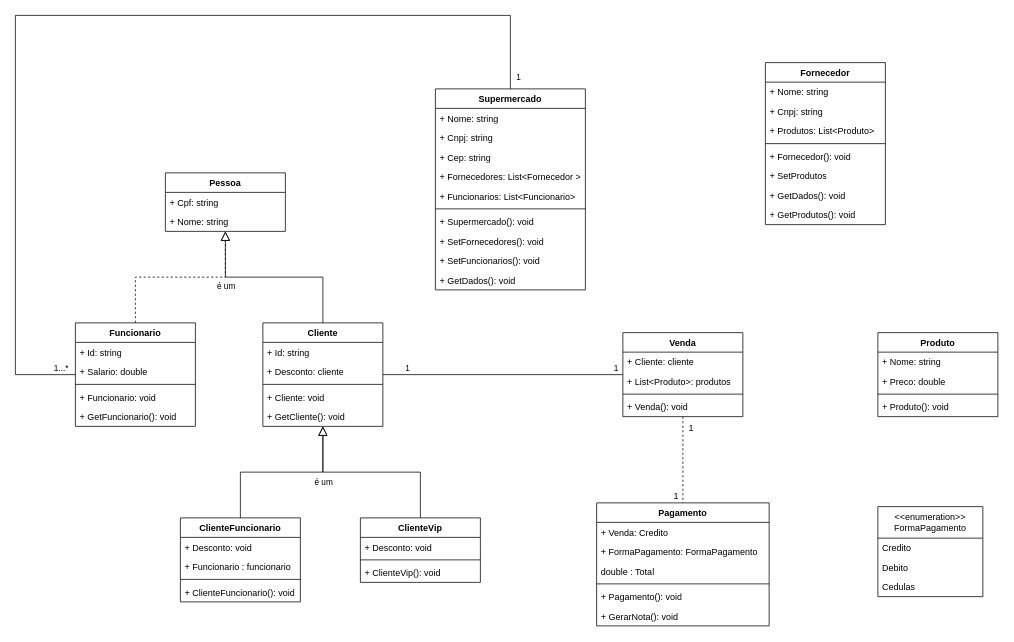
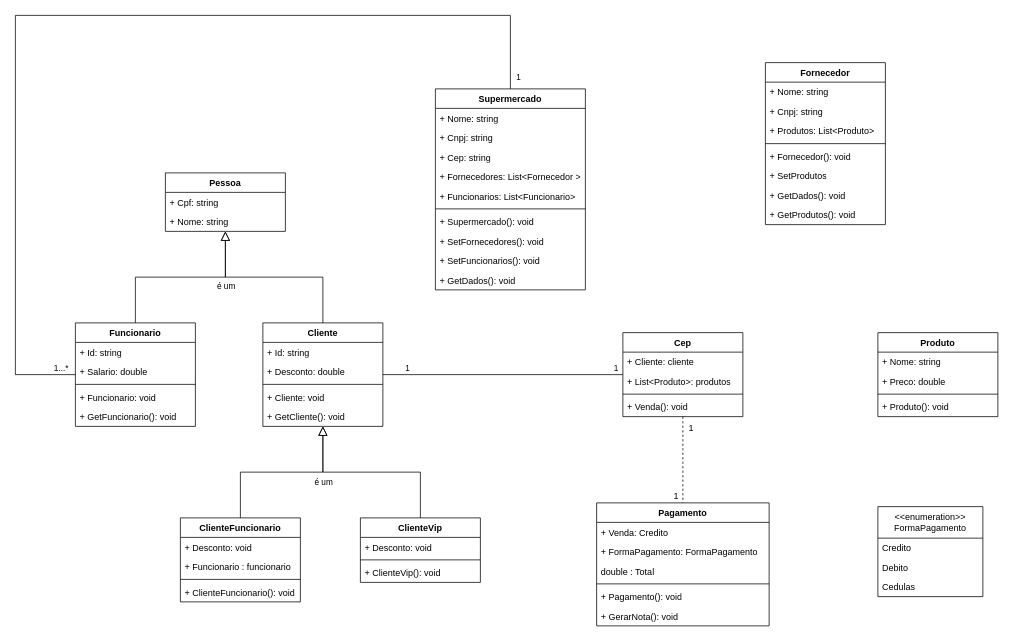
edge "Funcionario" -> "Pessoa": style dashed -> solid
node "Venda": label "Venda" -> "Cep"
node "+ Desconto: cliente": label "+ Desconto: cliente" -> "+ Desconto: double"
